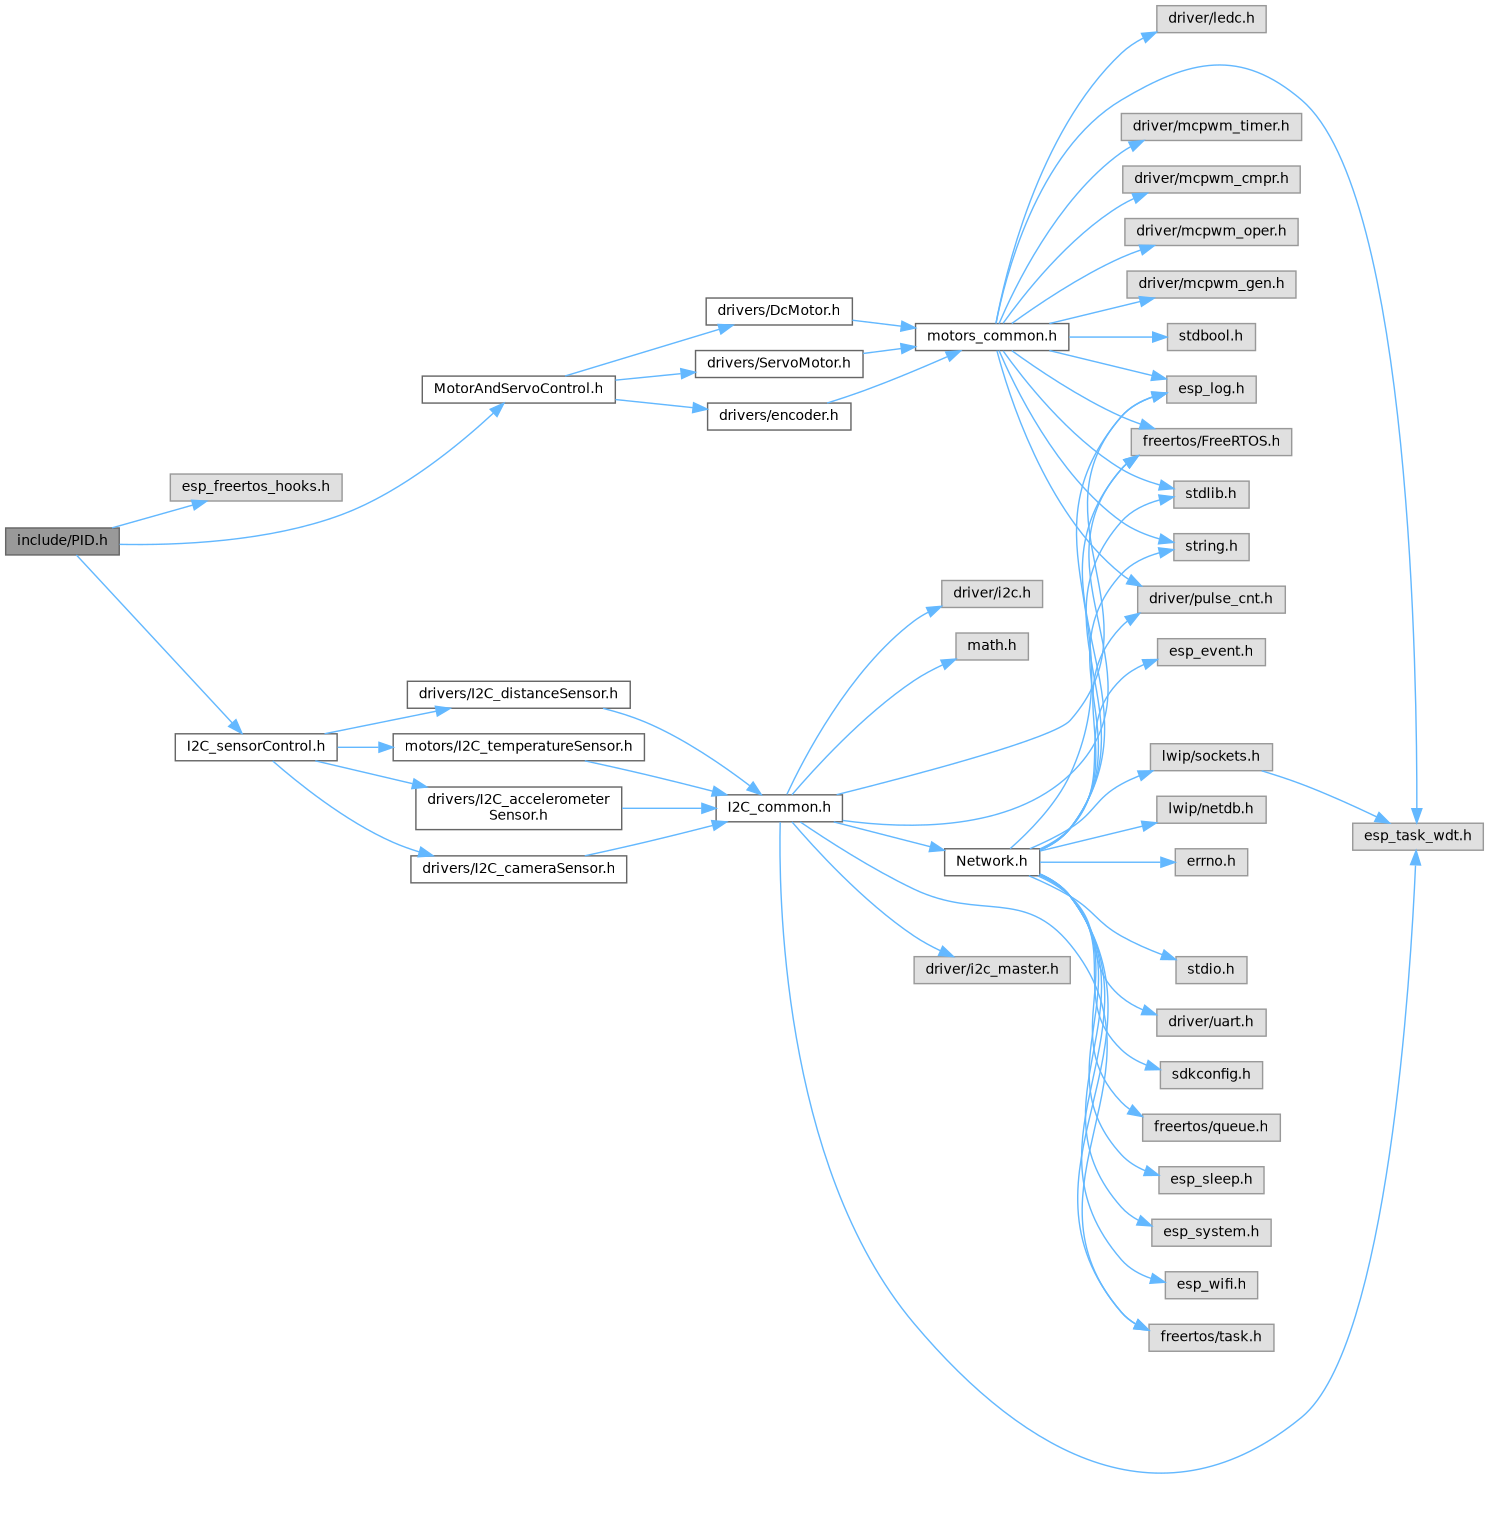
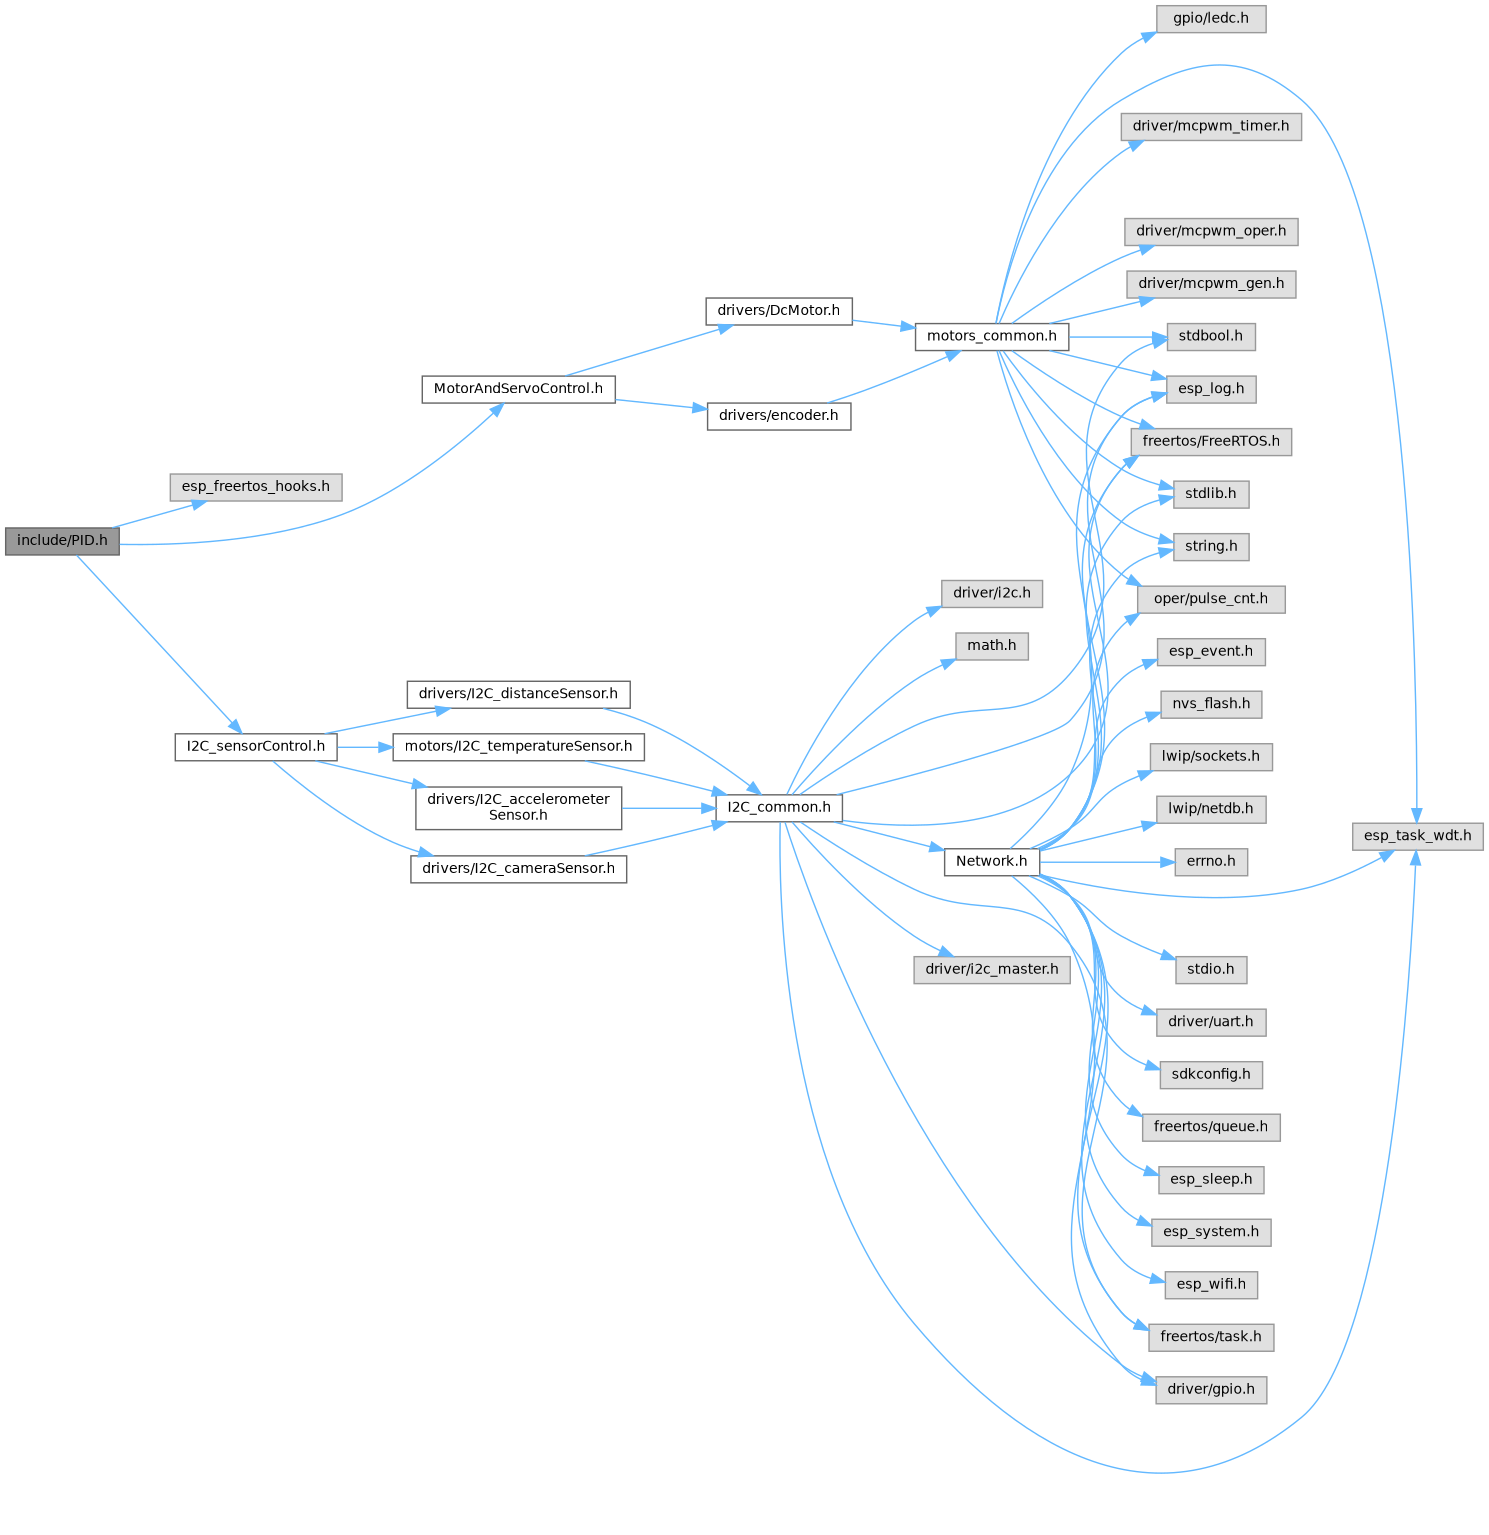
node "driver/ledc.h": label "driver/ledc.h" -> "gpio/ledc.h"
node "driver/mcpwm_cmpr.h": removed
node "drivers/ServoMotor.h": removed
node "driver/pulse_cnt.h": label "driver/pulse_cnt.h" -> "oper/pulse_cnt.h"
edge "I2C_common.h" -> "stdbool.h": added
node "nvs_flash.h": added
edge "lwip/sockets.h" -> "esp_task_wdt.h": now "Network.h" -> "esp_task_wdt.h"
node "driver/gpio.h": added
